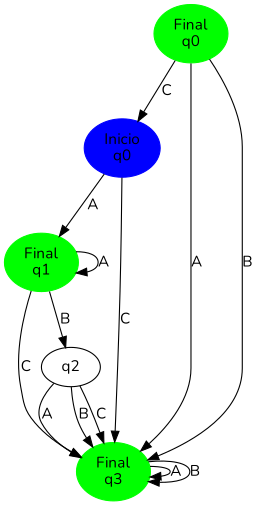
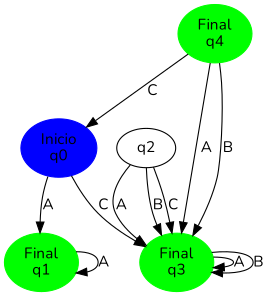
node "Final q0": label "Final q0" -> "Final q4"
edge "Final q1" -> "q2": removed, label "B"
edge "Final q1" -> "Final q3": removed, label "C"
